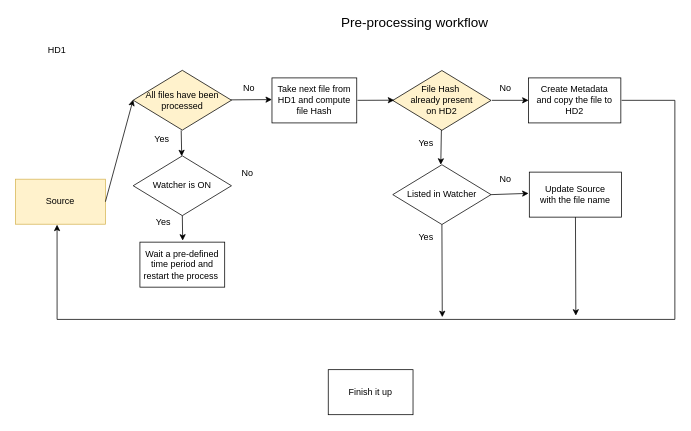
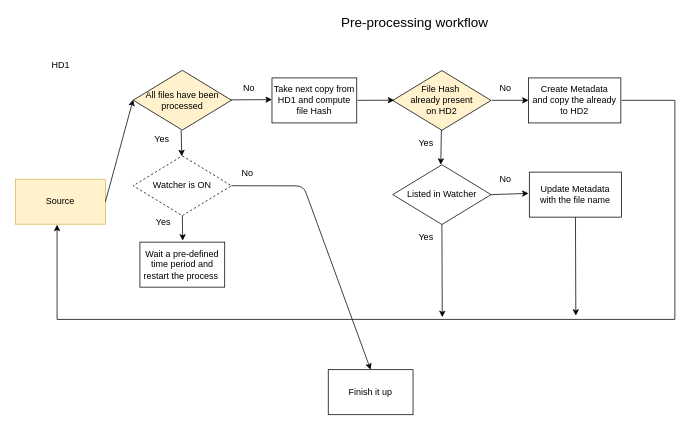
node "HD1": moved (57, 50) -> (60, 65)
node "Take next file from HD1 and compute file Hash": label "Take next file from HD1 and compute file Hash" -> "Take next copy from HD1 and compute file Hash"
node "Create Metadata and copy the file to HD2": label "Create Metadata and copy the file to HD2" -> "Create Metadata and copy the already to HD2"
node "Watcher is ON": style solid -> dashed
node "Update Source with the file name": label "Update Source with the file name" -> "Update Metadata with the file name"
edge "Watcher is ON" -> "Finish it up": added
